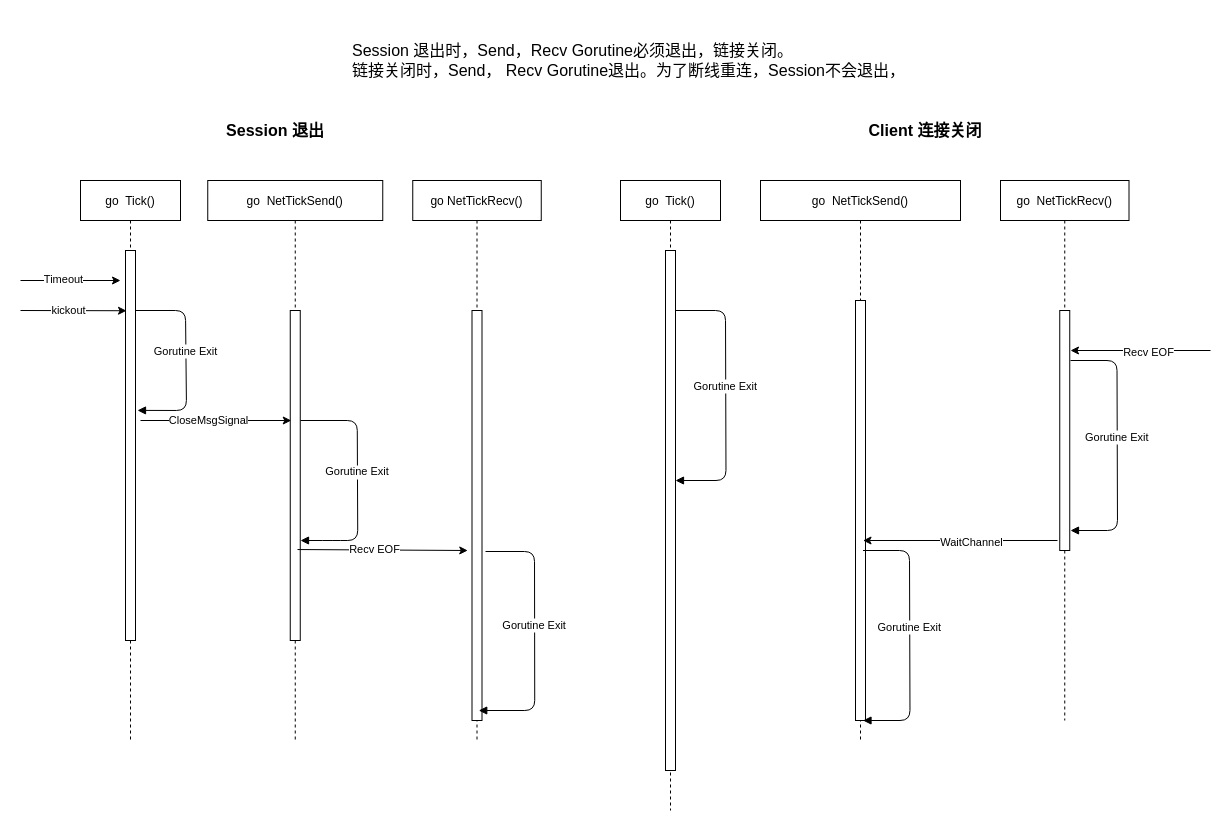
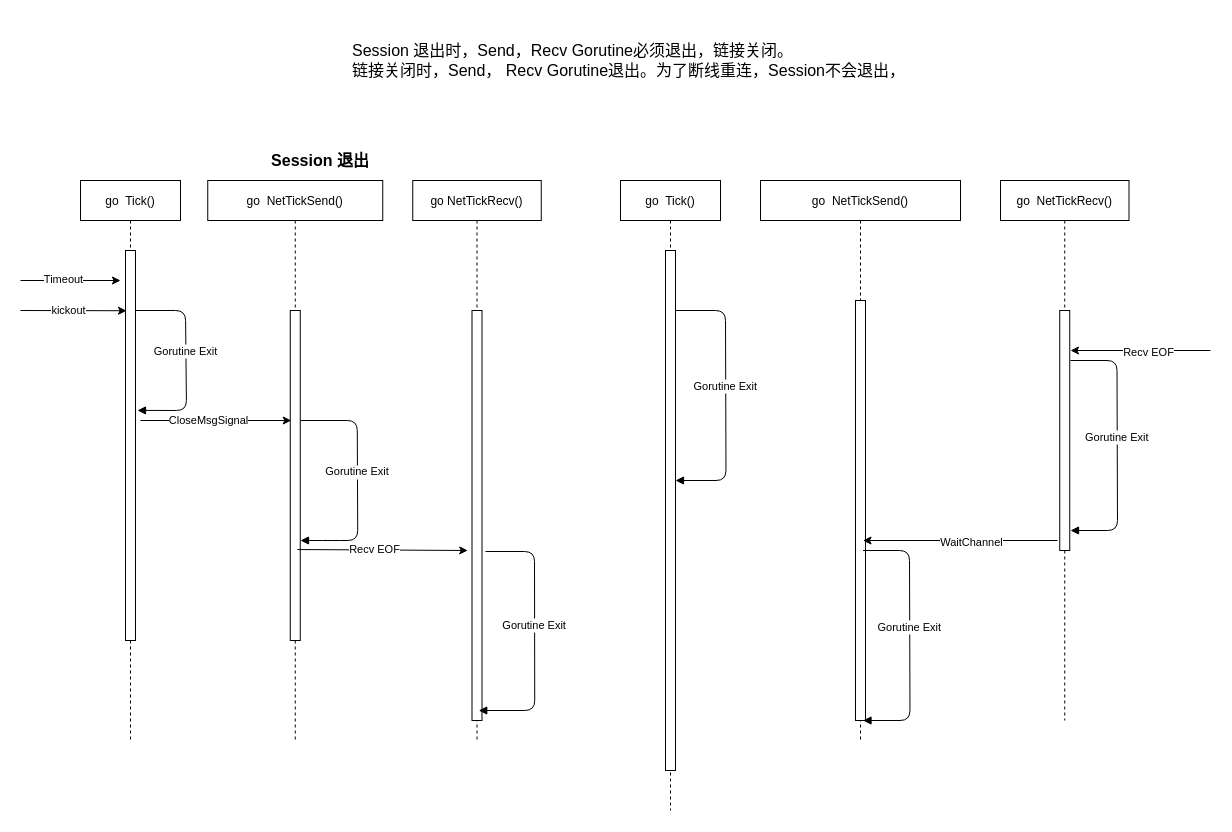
node "Session 退出": moved (276, 131) -> (321, 161)
node "Client 连接关闭": removed
